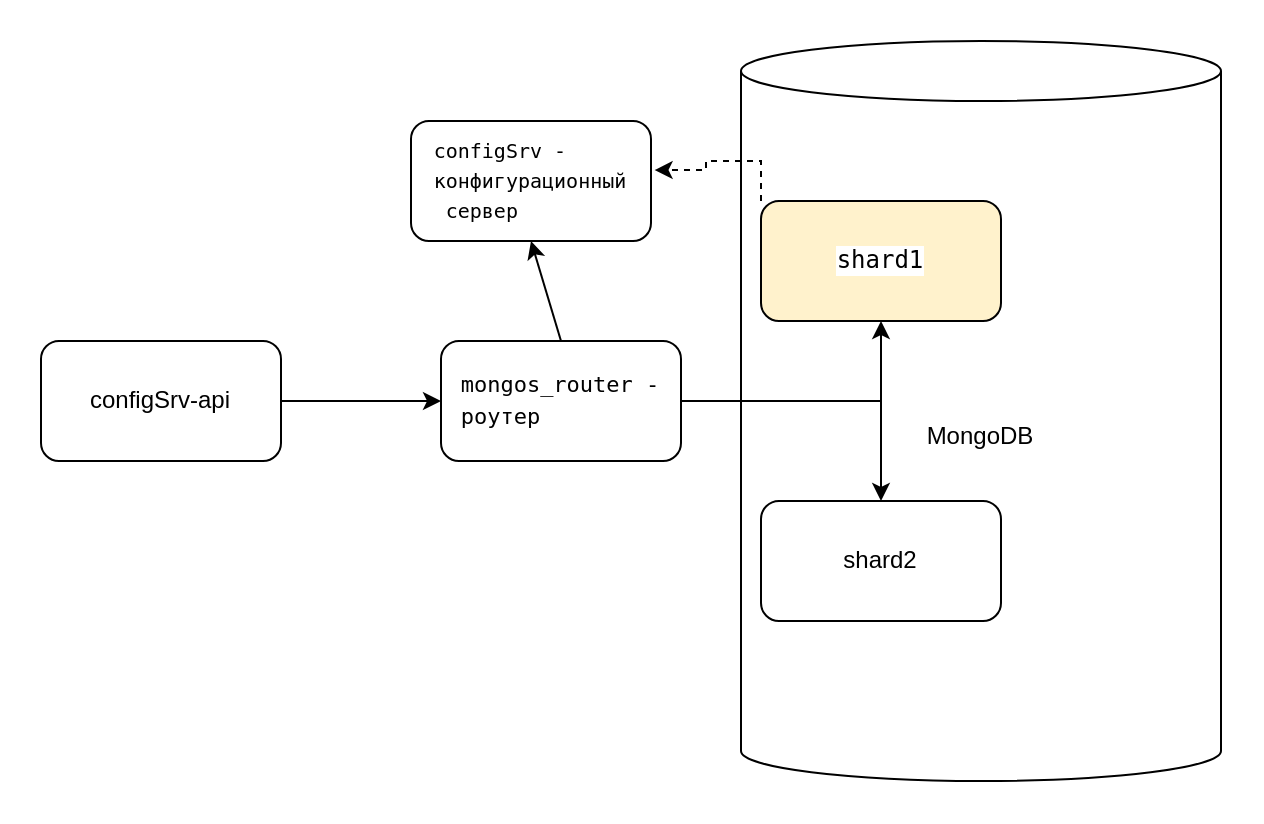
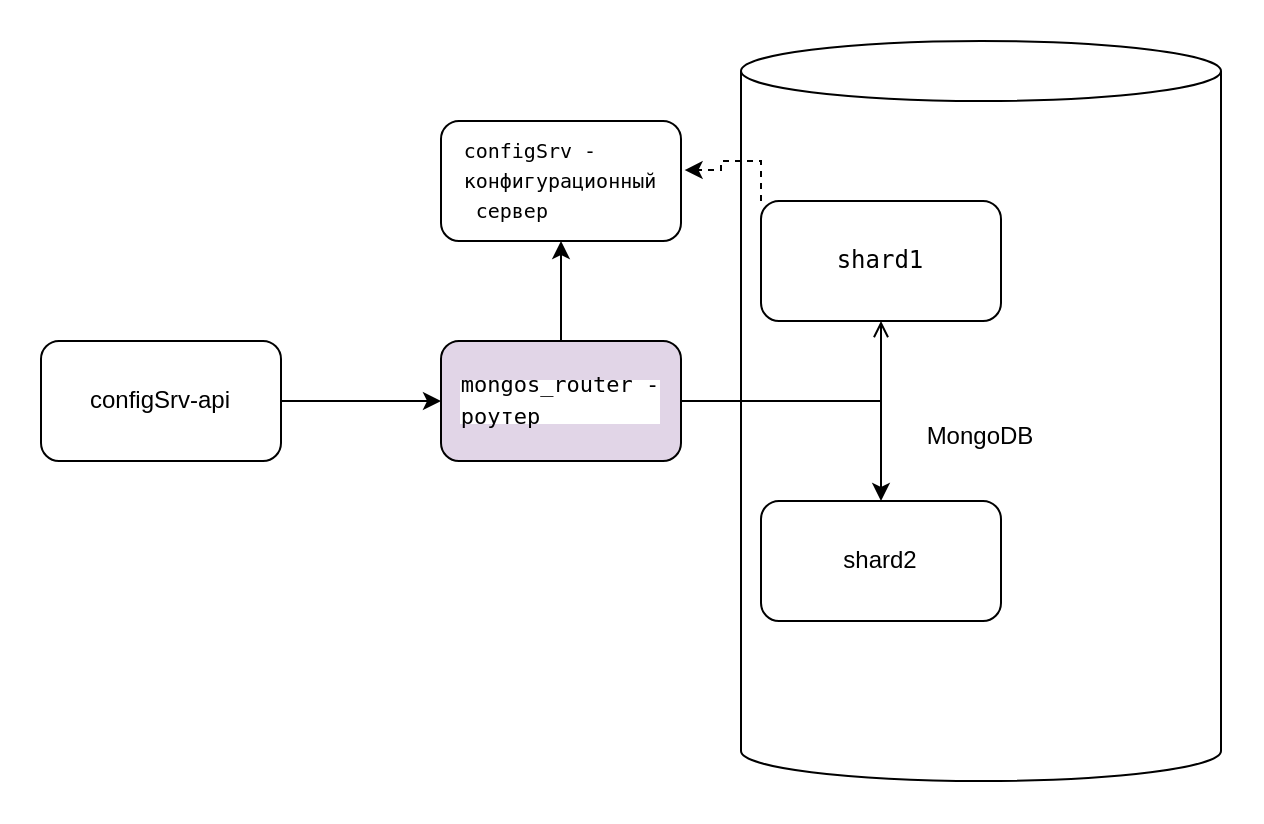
node "configSrv -конфигурационный сервер": moved (531, 181) -> (561, 181)
node "shard1": fillcolor #fff2cc -> #ffffff
edge "mongos_router -роутер" -> "shard1": arrowhead classic -> open
node "mongos_router -роутер": fillcolor #ffffff -> #e1d5e7
